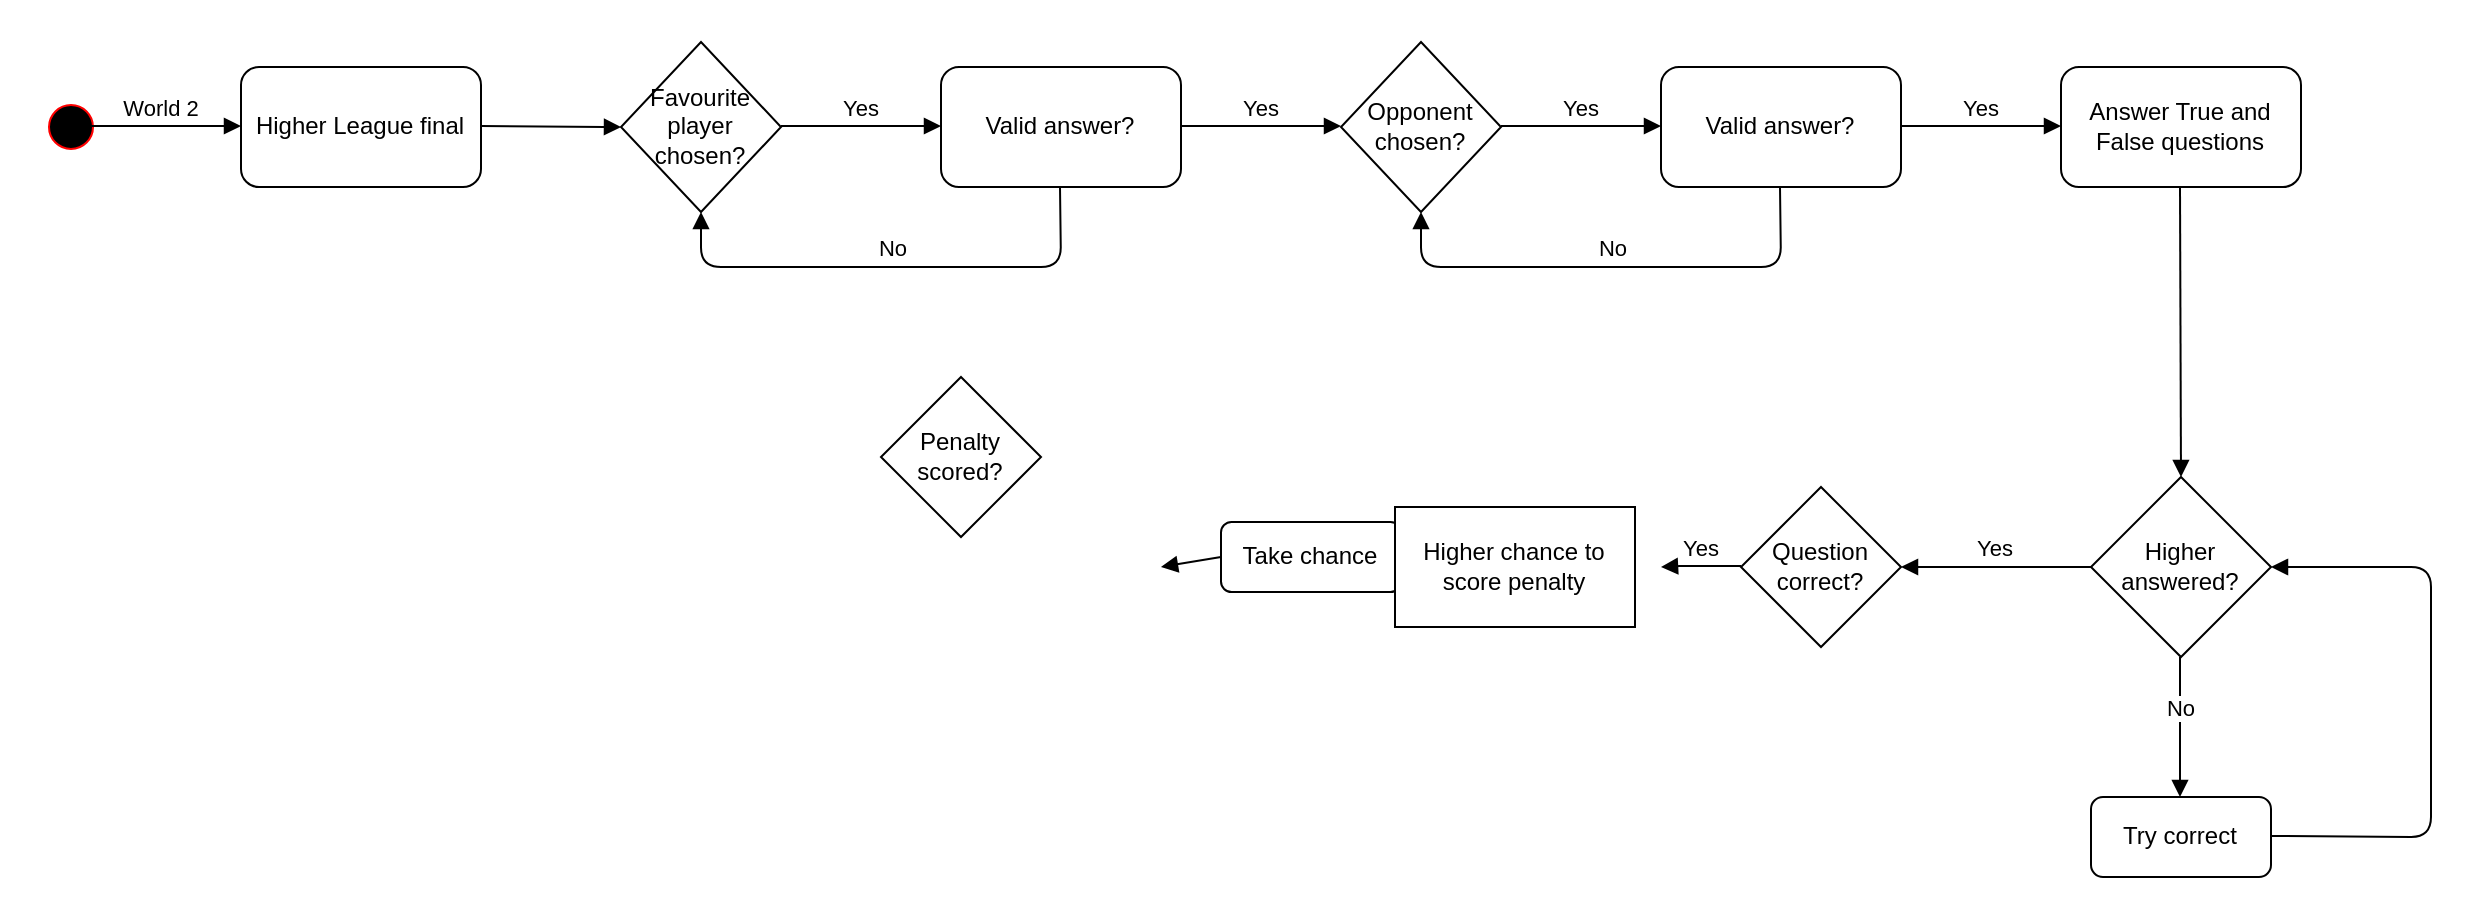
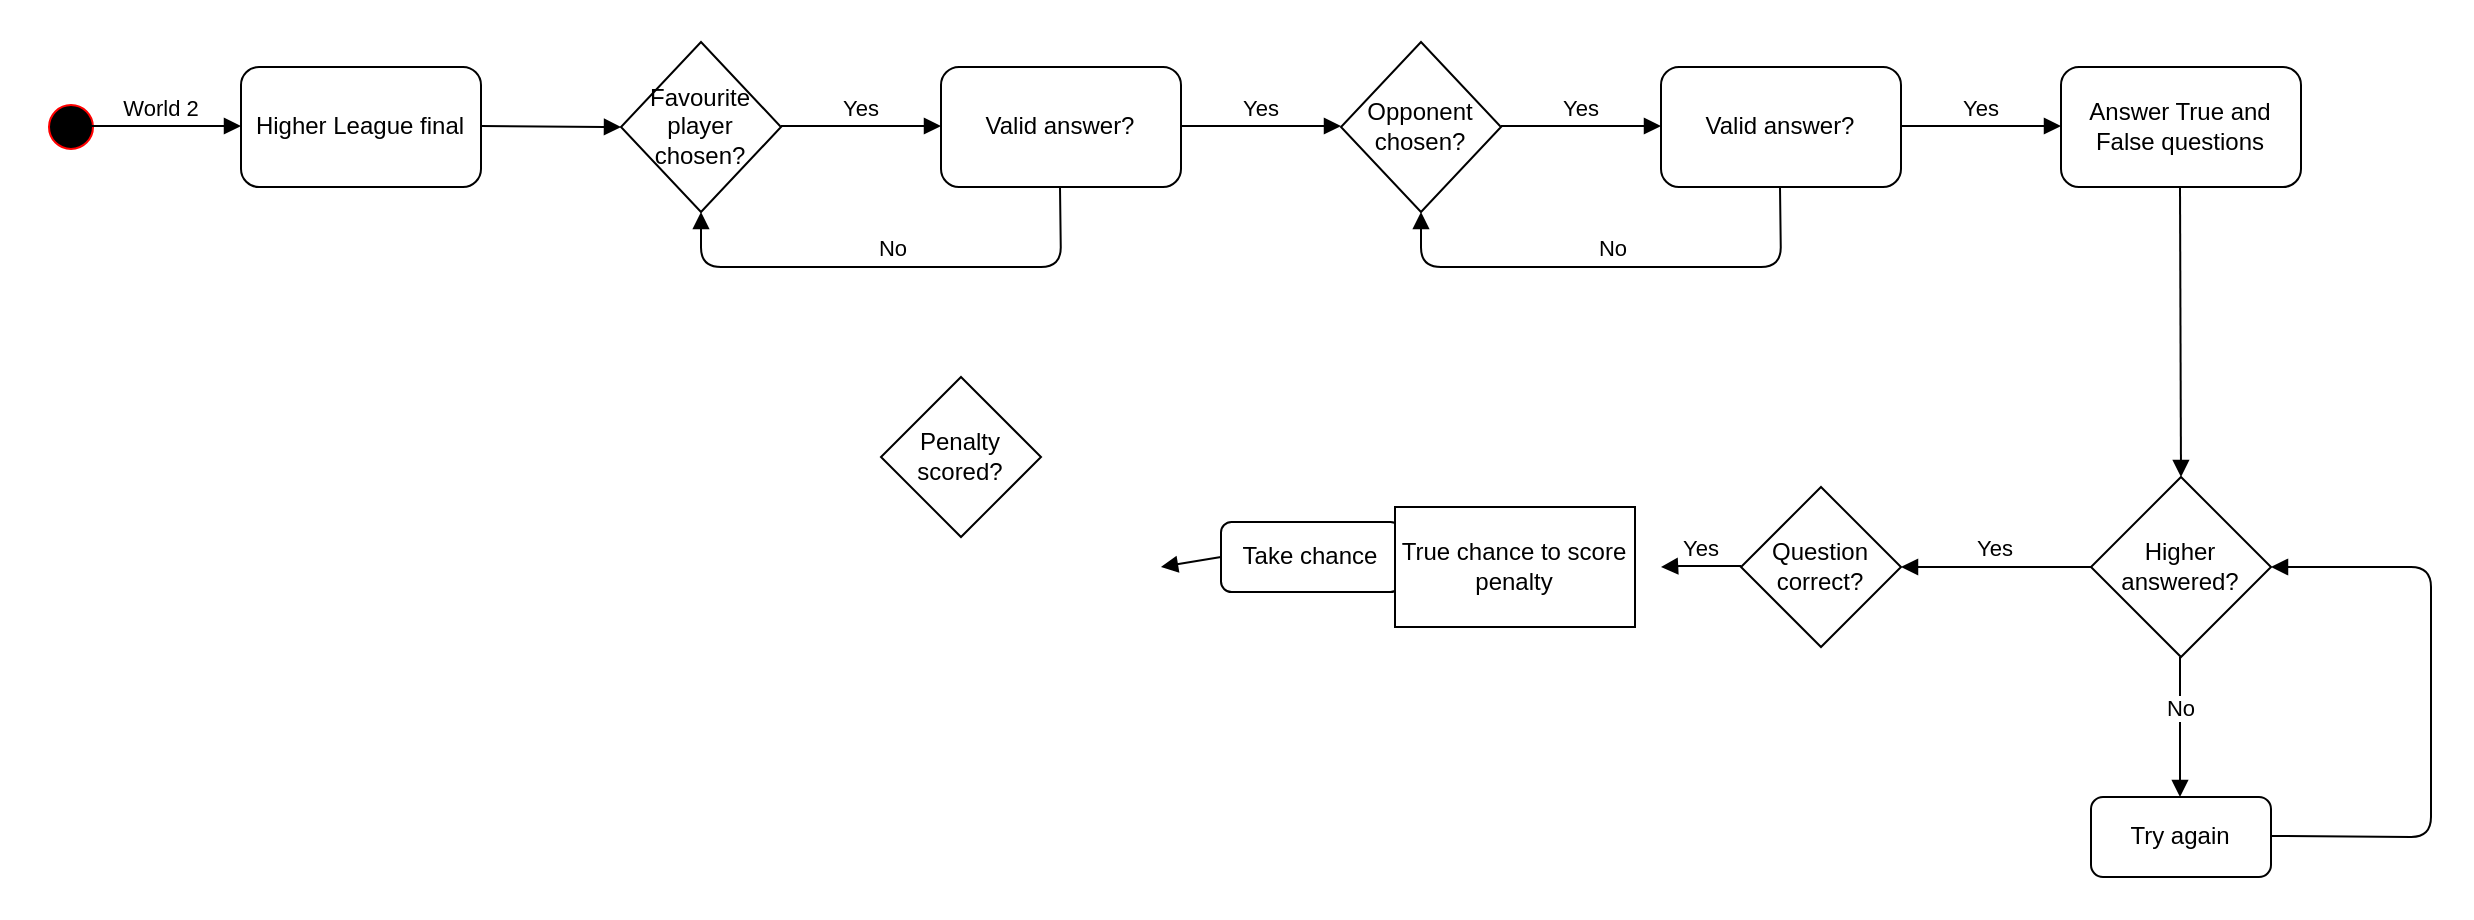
node "Higher chance to score penalty": label "Higher chance to score penalty" -> "True chance to score penalty"
node "Try correct": label "Try correct" -> "Try again"
